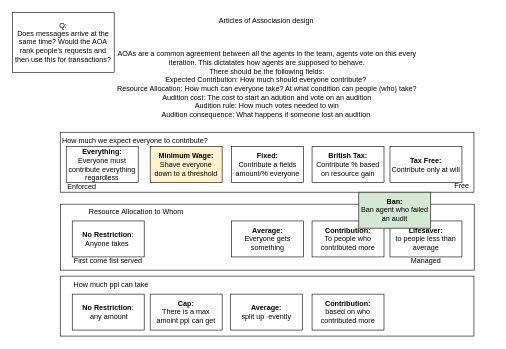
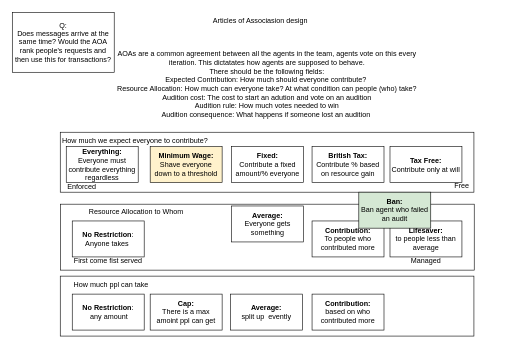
node "Articles of Associasion design": moved (268, 21) -> (262, 21)
node "Fixed: Contribute a fields amount/% everyone": label "Fixed: Contribute a fields amount/% everyone" -> "Fixed: Contribute a fixed amount/% everyone"
node "Average: Everyone gets something": moved (268, 239) -> (268, 224)
